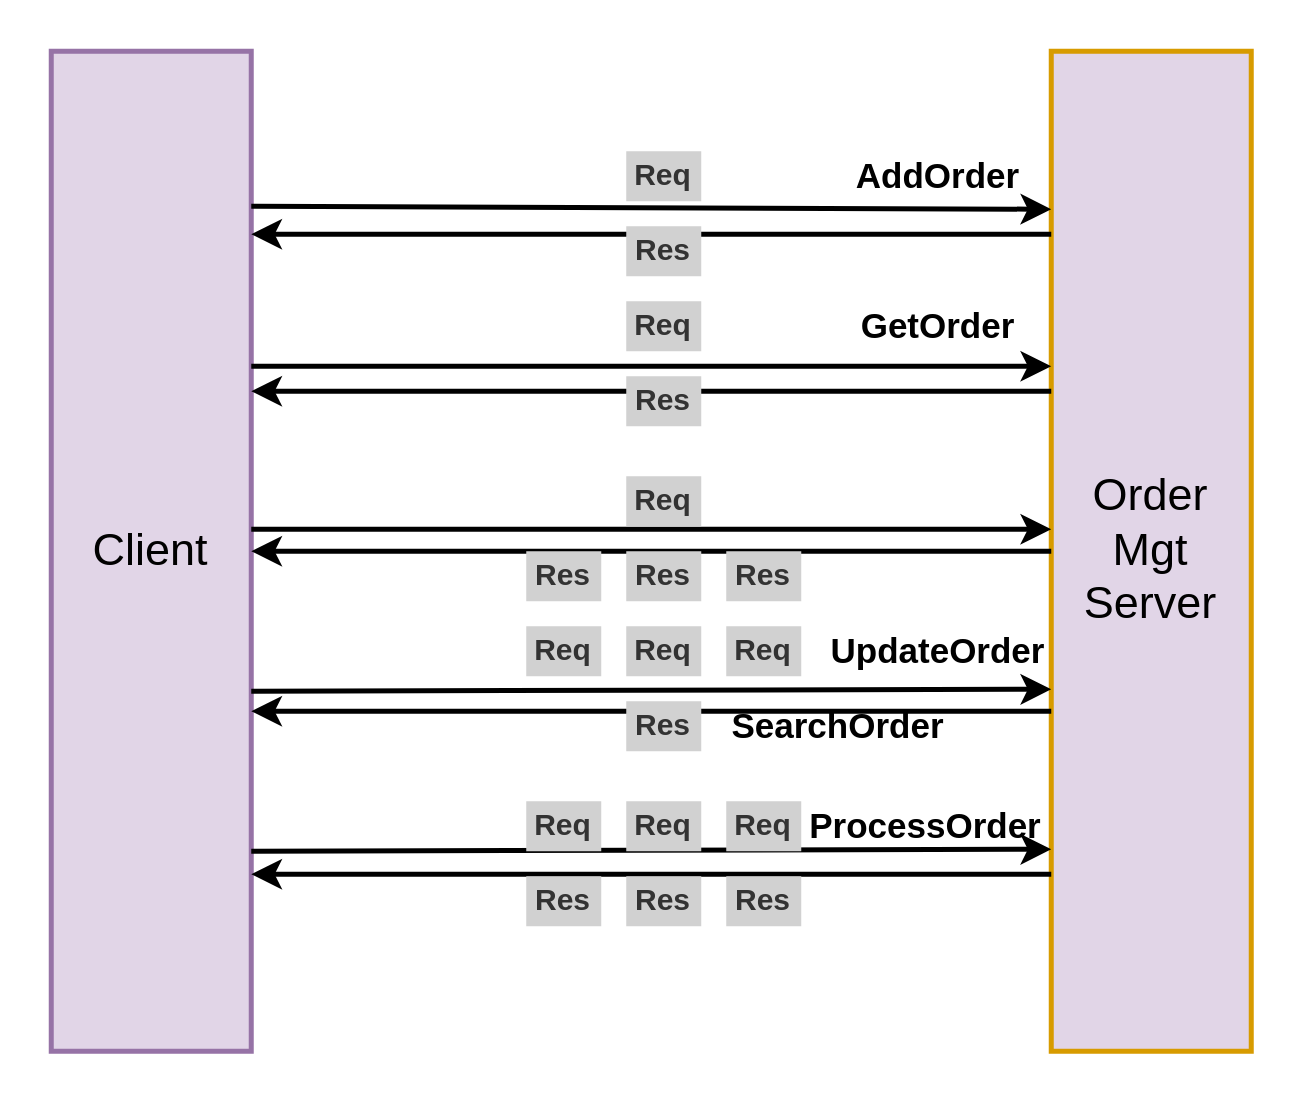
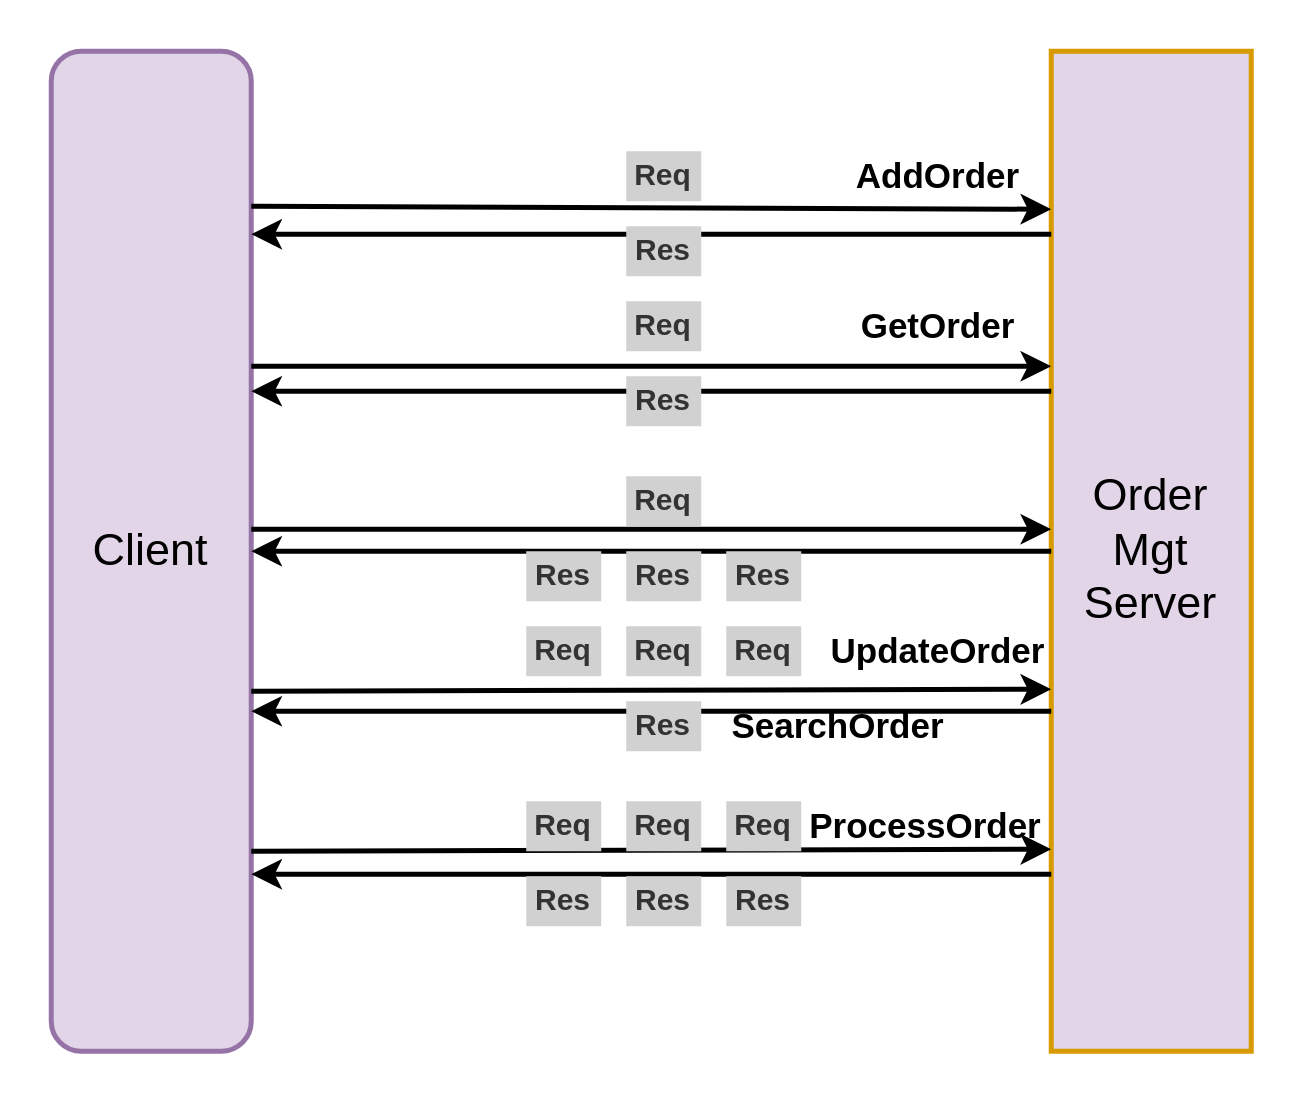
node "Client": shape rectangle -> rounded rectangle
